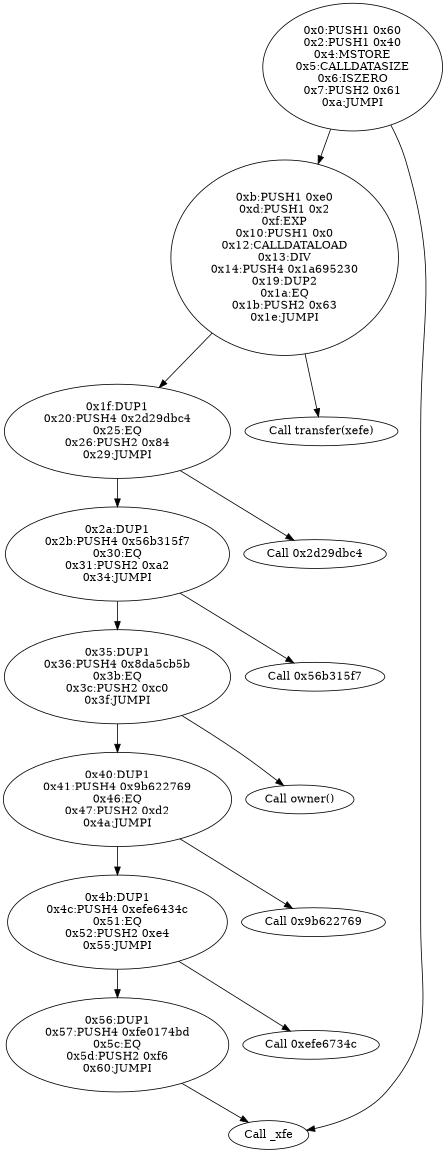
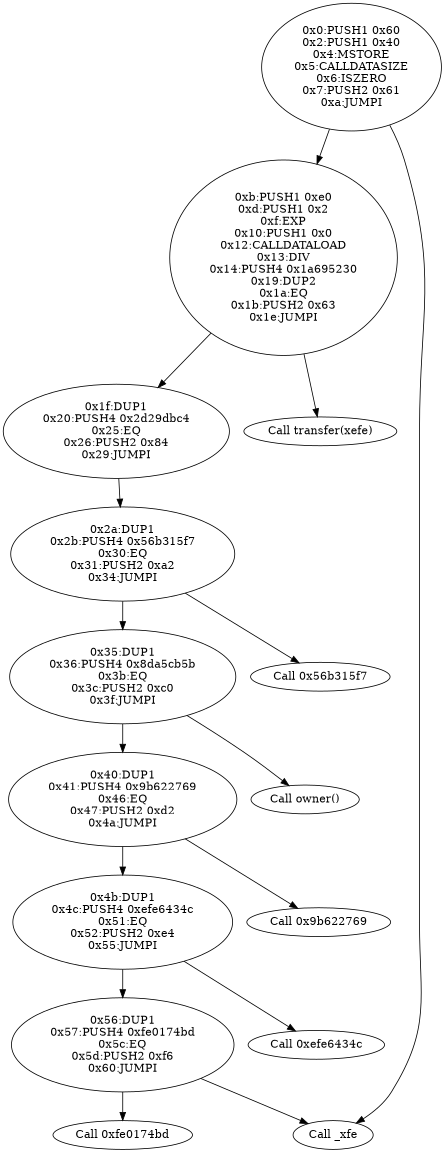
node "Call 0x2d29dbc4": removed
node "Call 0xefe6734c": label "Call 0xefe6734c" -> "Call 0xefe6434c"
node "Call 0xfe0174bd": added
